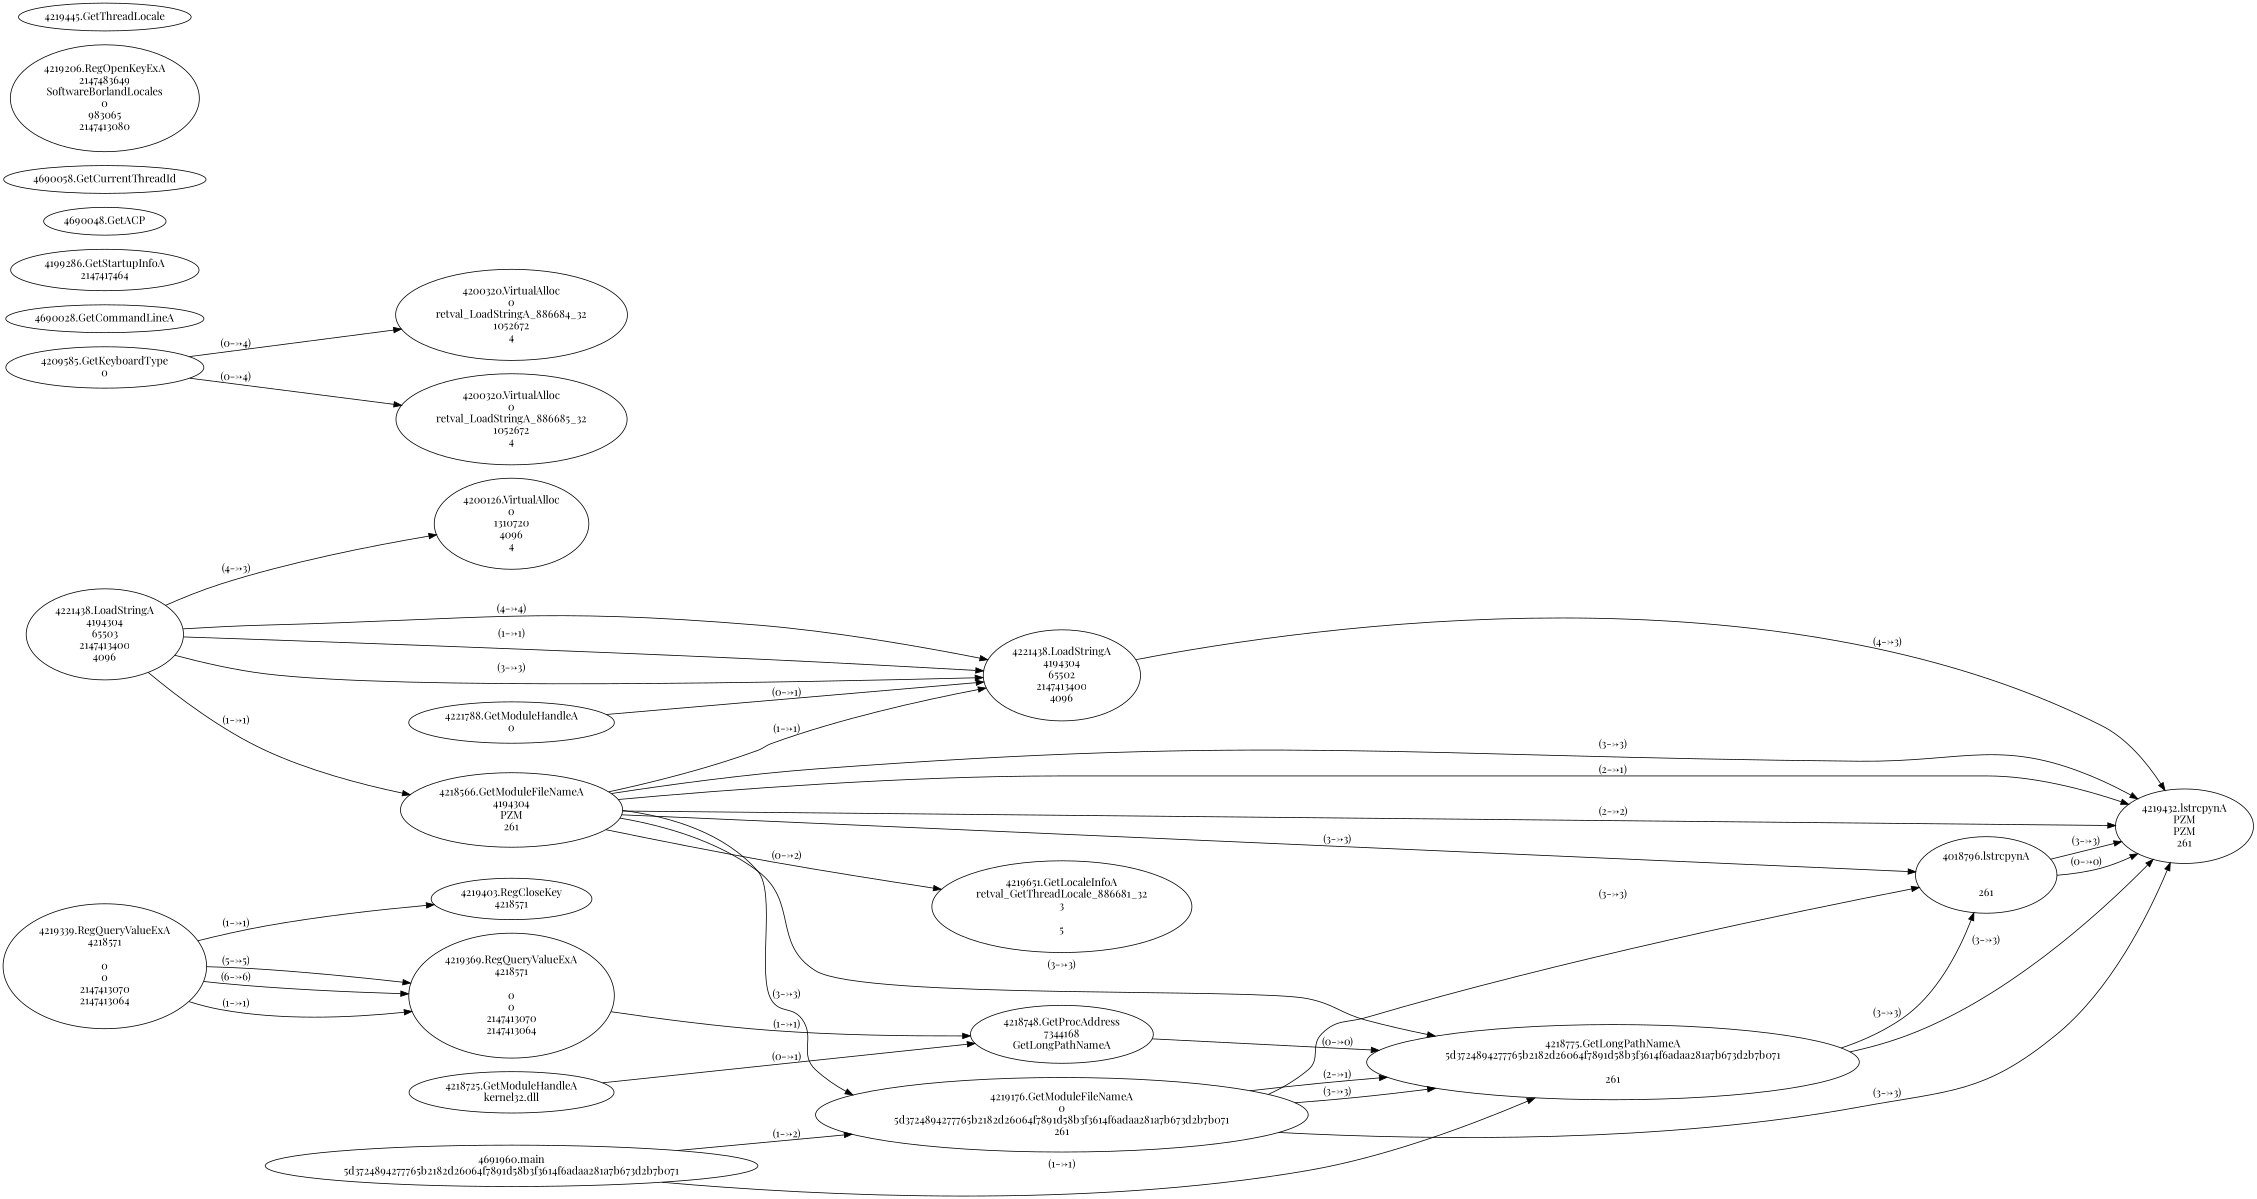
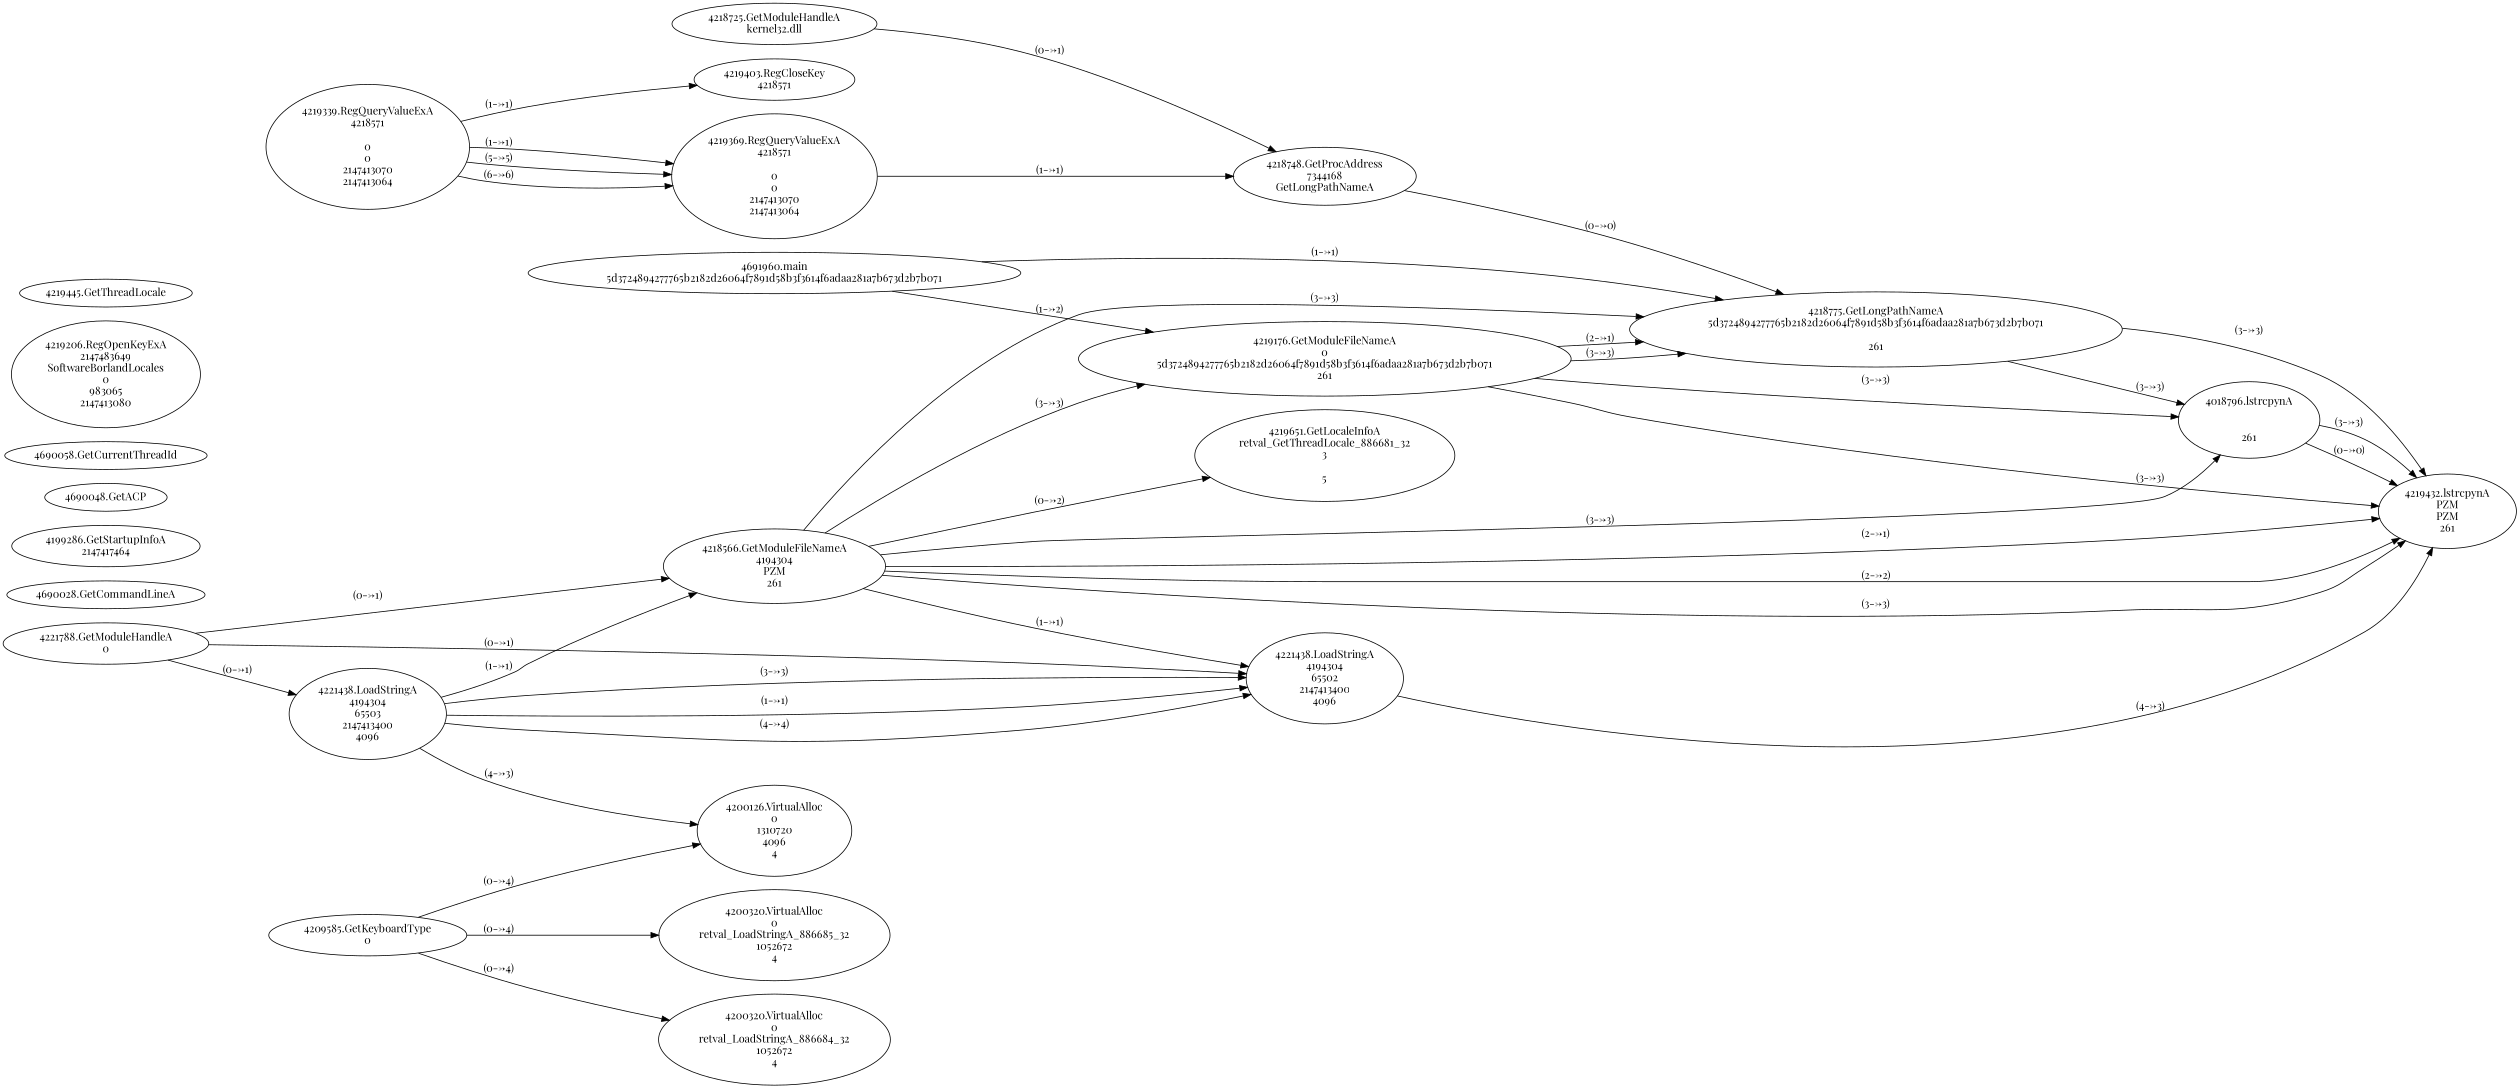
edge "4221788.GetModuleHandleA 0" -> "4218566.GetModuleFileNameA 4194304 PZM 261": added, label "(0-->1)"
edge "4221788.GetModuleHandleA 0" -> "4221438.LoadStringA 4194304 65503 2147413400 4096": added, label "(0-->1)"
edge "4209585.GetKeyboardType 0" -> "4200126.VirtualAlloc 0 1310720 4096 4": added, label "(0-->4)"
